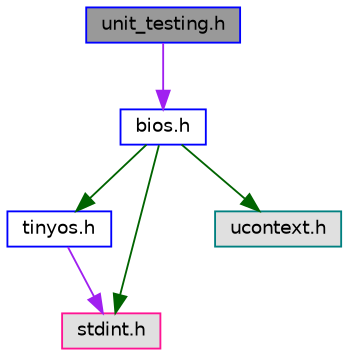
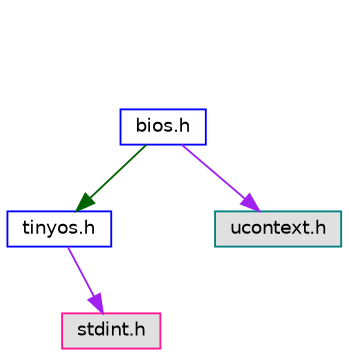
node "unit_testing.h": removed
edge "bios.h" -> "ucontext.h": color darkgreen -> purple
edge "bios.h" -> "stdint.h": removed
